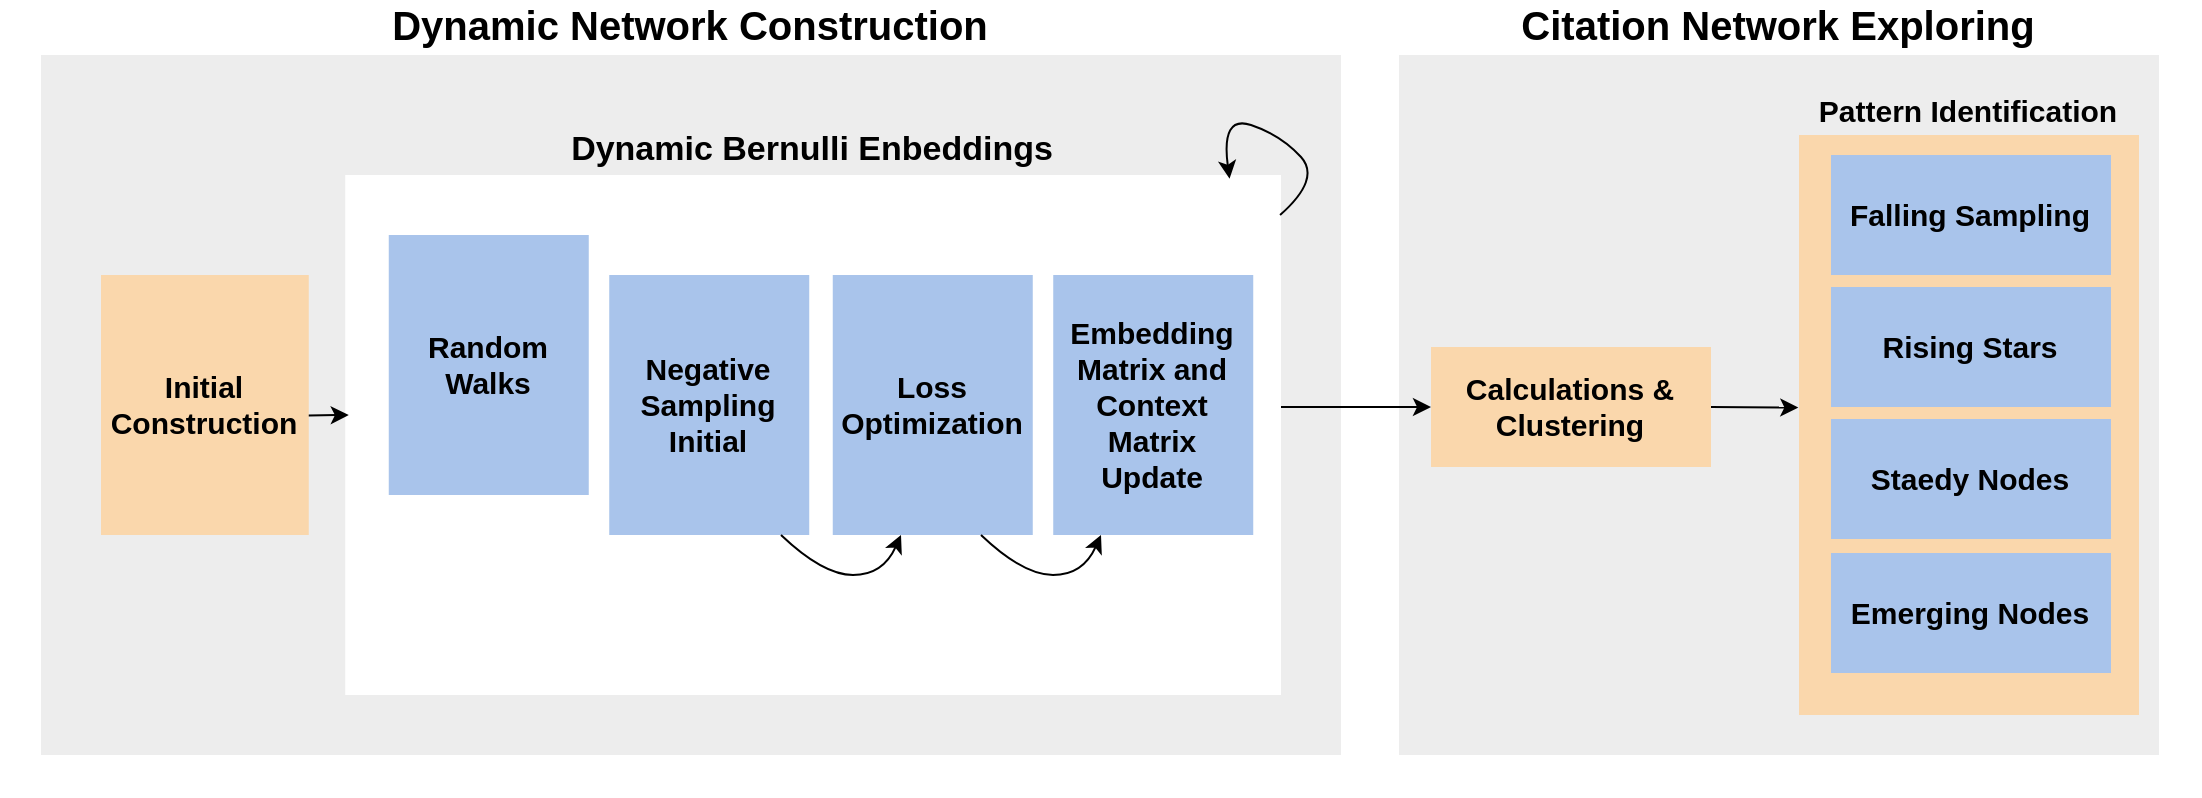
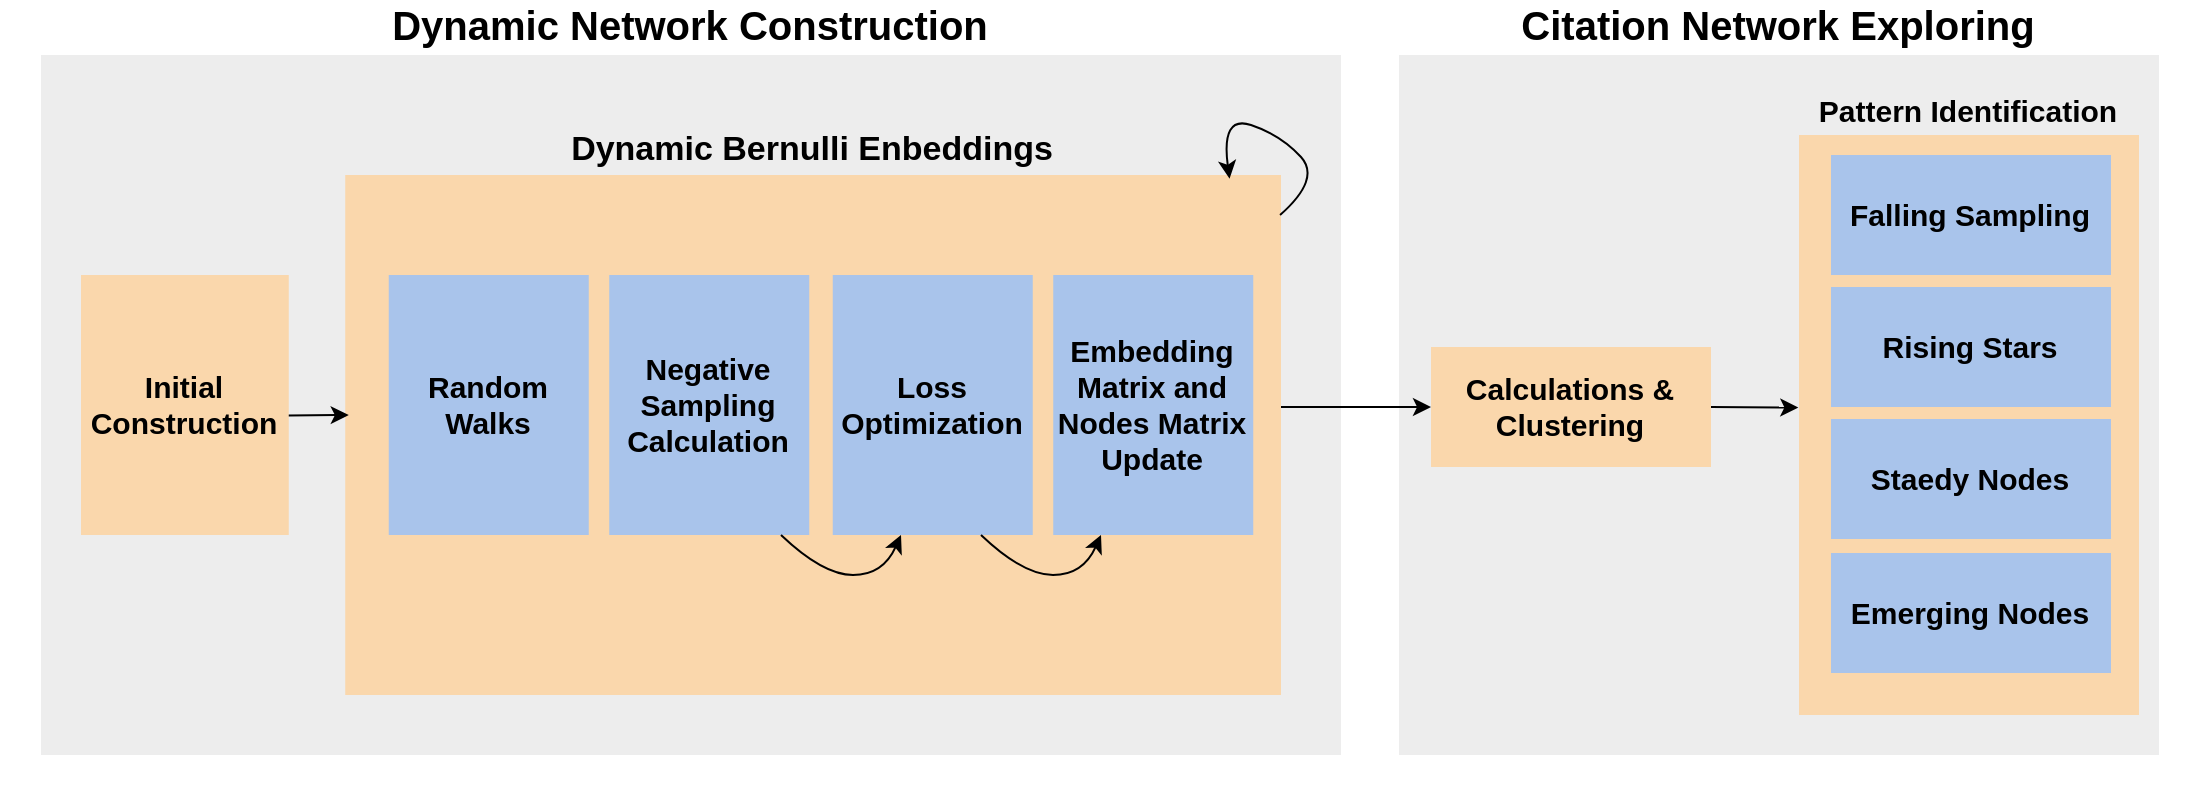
node "Random Walks": moved (489, 365) -> (489, 405)
node "Initial Construction": moved (205, 405) -> (185, 405)
node "Negative Sampling Initial": label "Negative Sampling Initial" -> "Negative Sampling Calculation"
node "Embedding Matrix and Context Matrix Update": label "Embedding Matrix and Context Matrix Update" -> "Embedding Matrix and Nodes Matrix Update"
node "Dynamic Bernulli Enbeddings": fillcolor #ffffff -> #fad7ac
